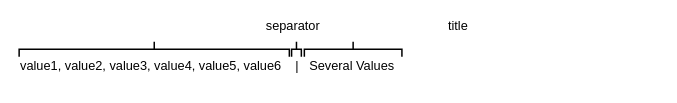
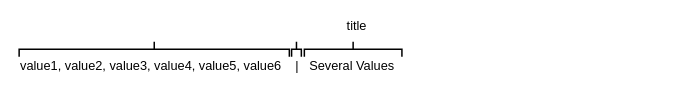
node "separator": removed
node "title": moved (458, 27) -> (357, 27)
